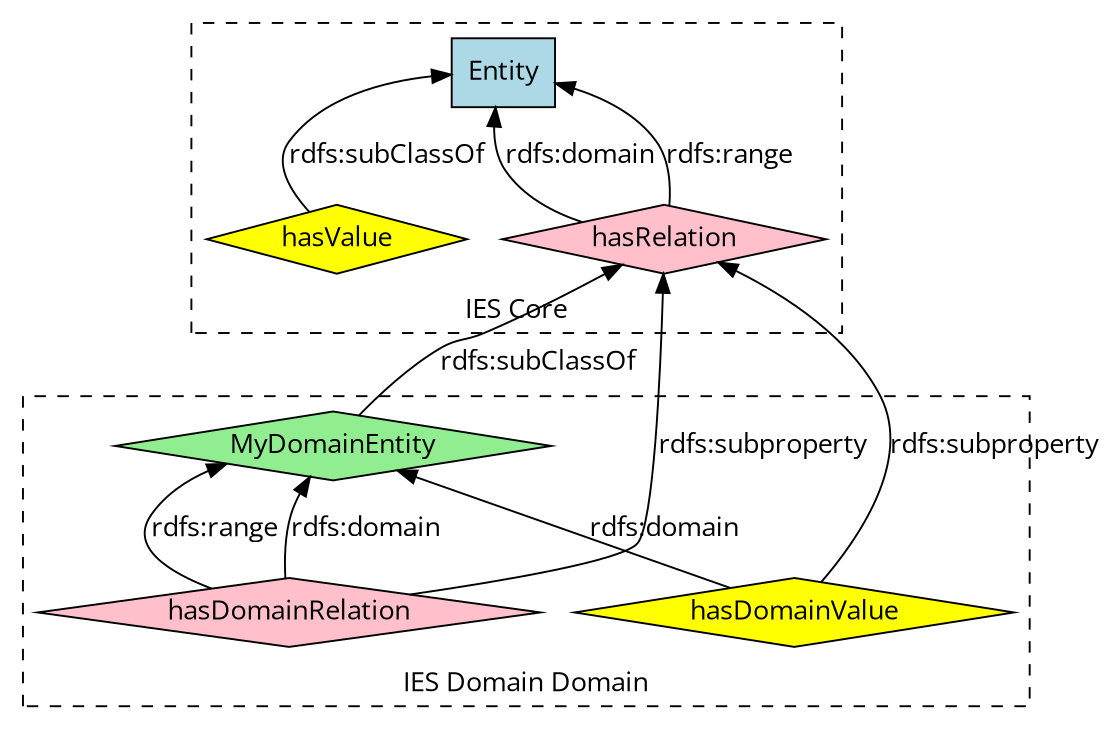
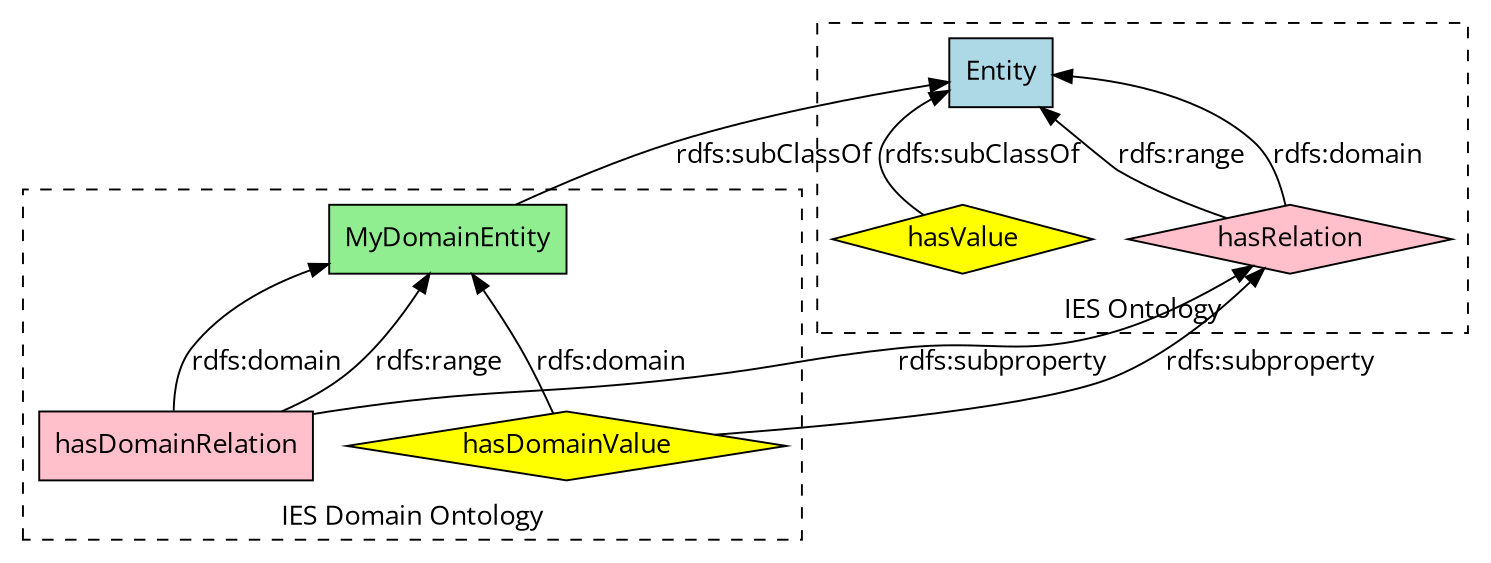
cluster "IES Core": label "IES Core" -> "IES Ontology"
edge "MyDomainEntity" -> "hasRelation": now "MyDomainEntity" -> "Entity"
node "MyDomainEntity": shape diamond -> box
node "hasDomainRelation": shape diamond -> box
cluster "IES Domain Domain": label "IES Domain Domain" -> "IES Domain Ontology"
